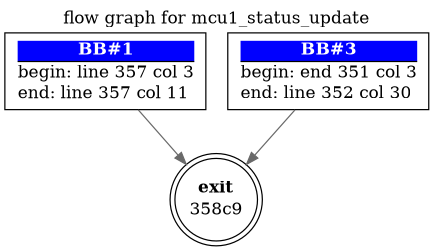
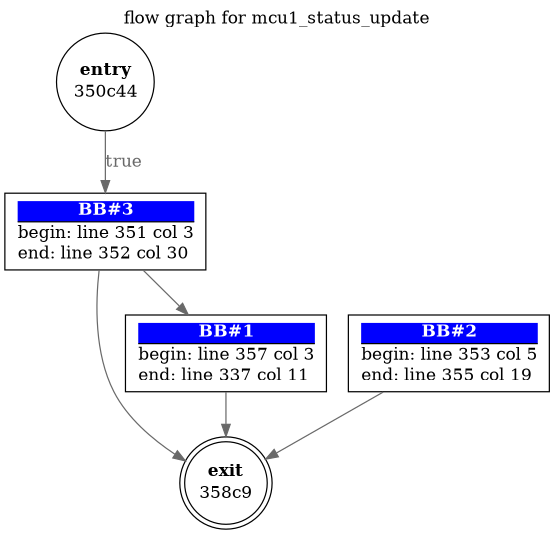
node "BB#3": text "begin: end 351 col 3" -> "begin: line 351 col 3"
node "entry": added
node "BB#1": text "end: line 357 col 11" -> "end: line 337 col 11"
edge "BB#3" -> "BB#1": added
node "BB#2": added
